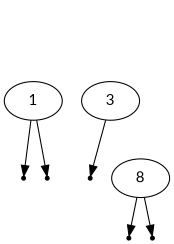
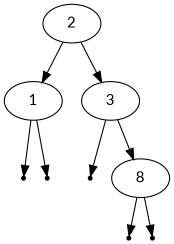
node "2": added
edge "3" -> "8": added
